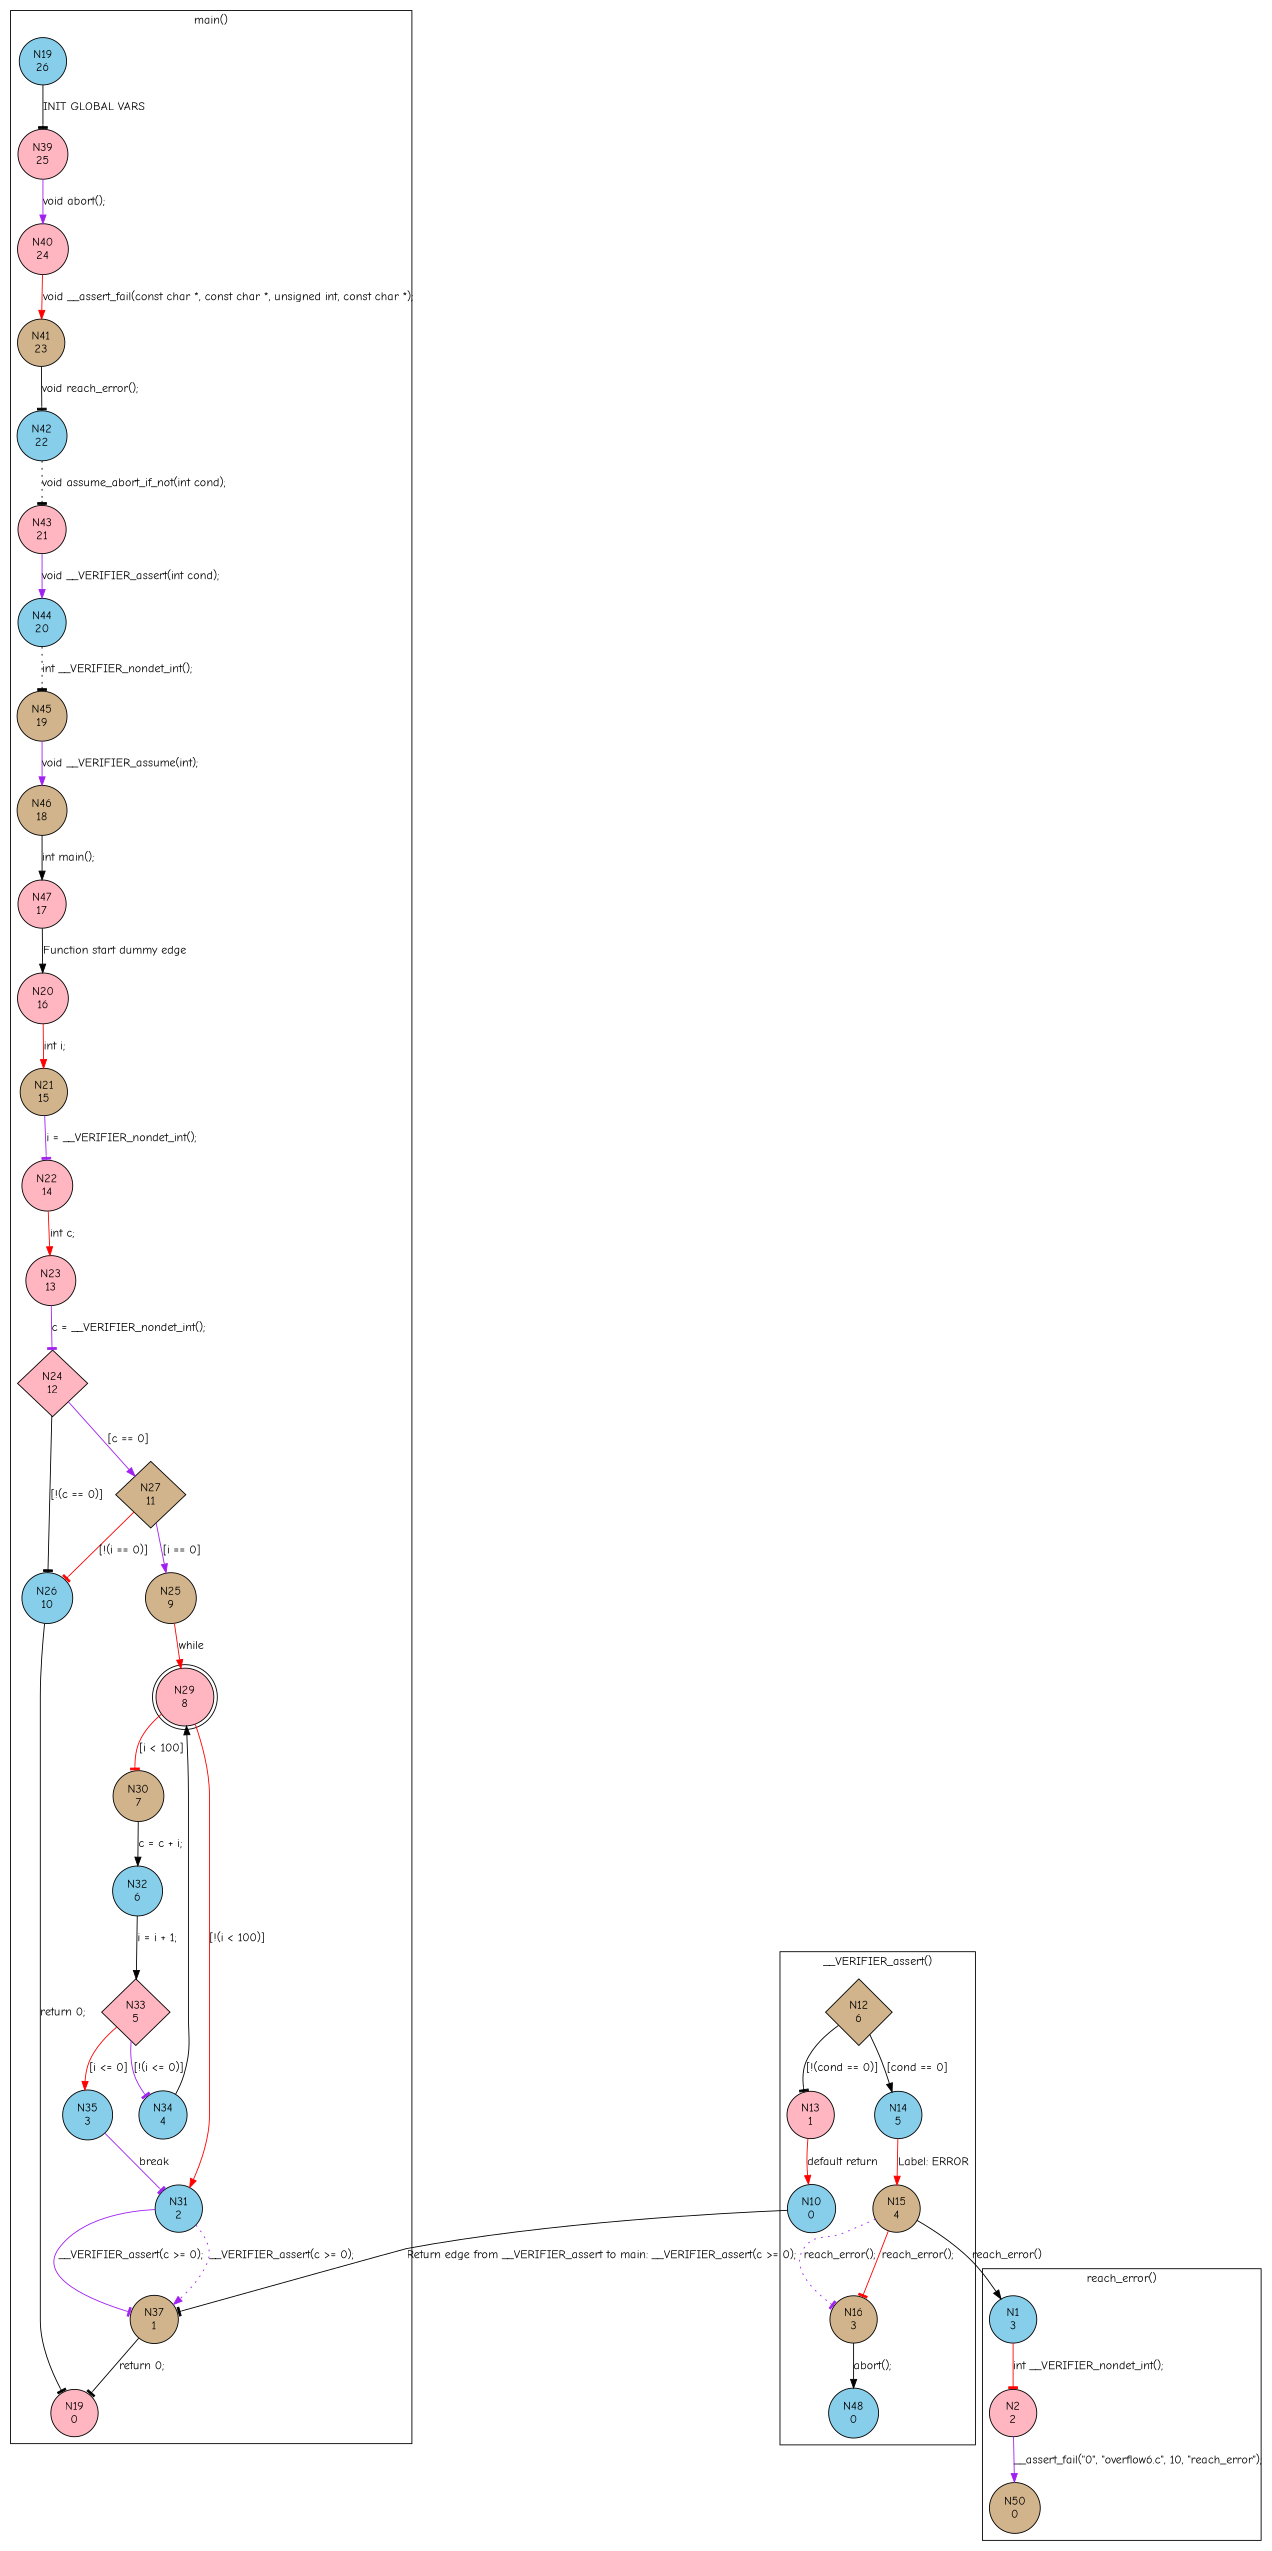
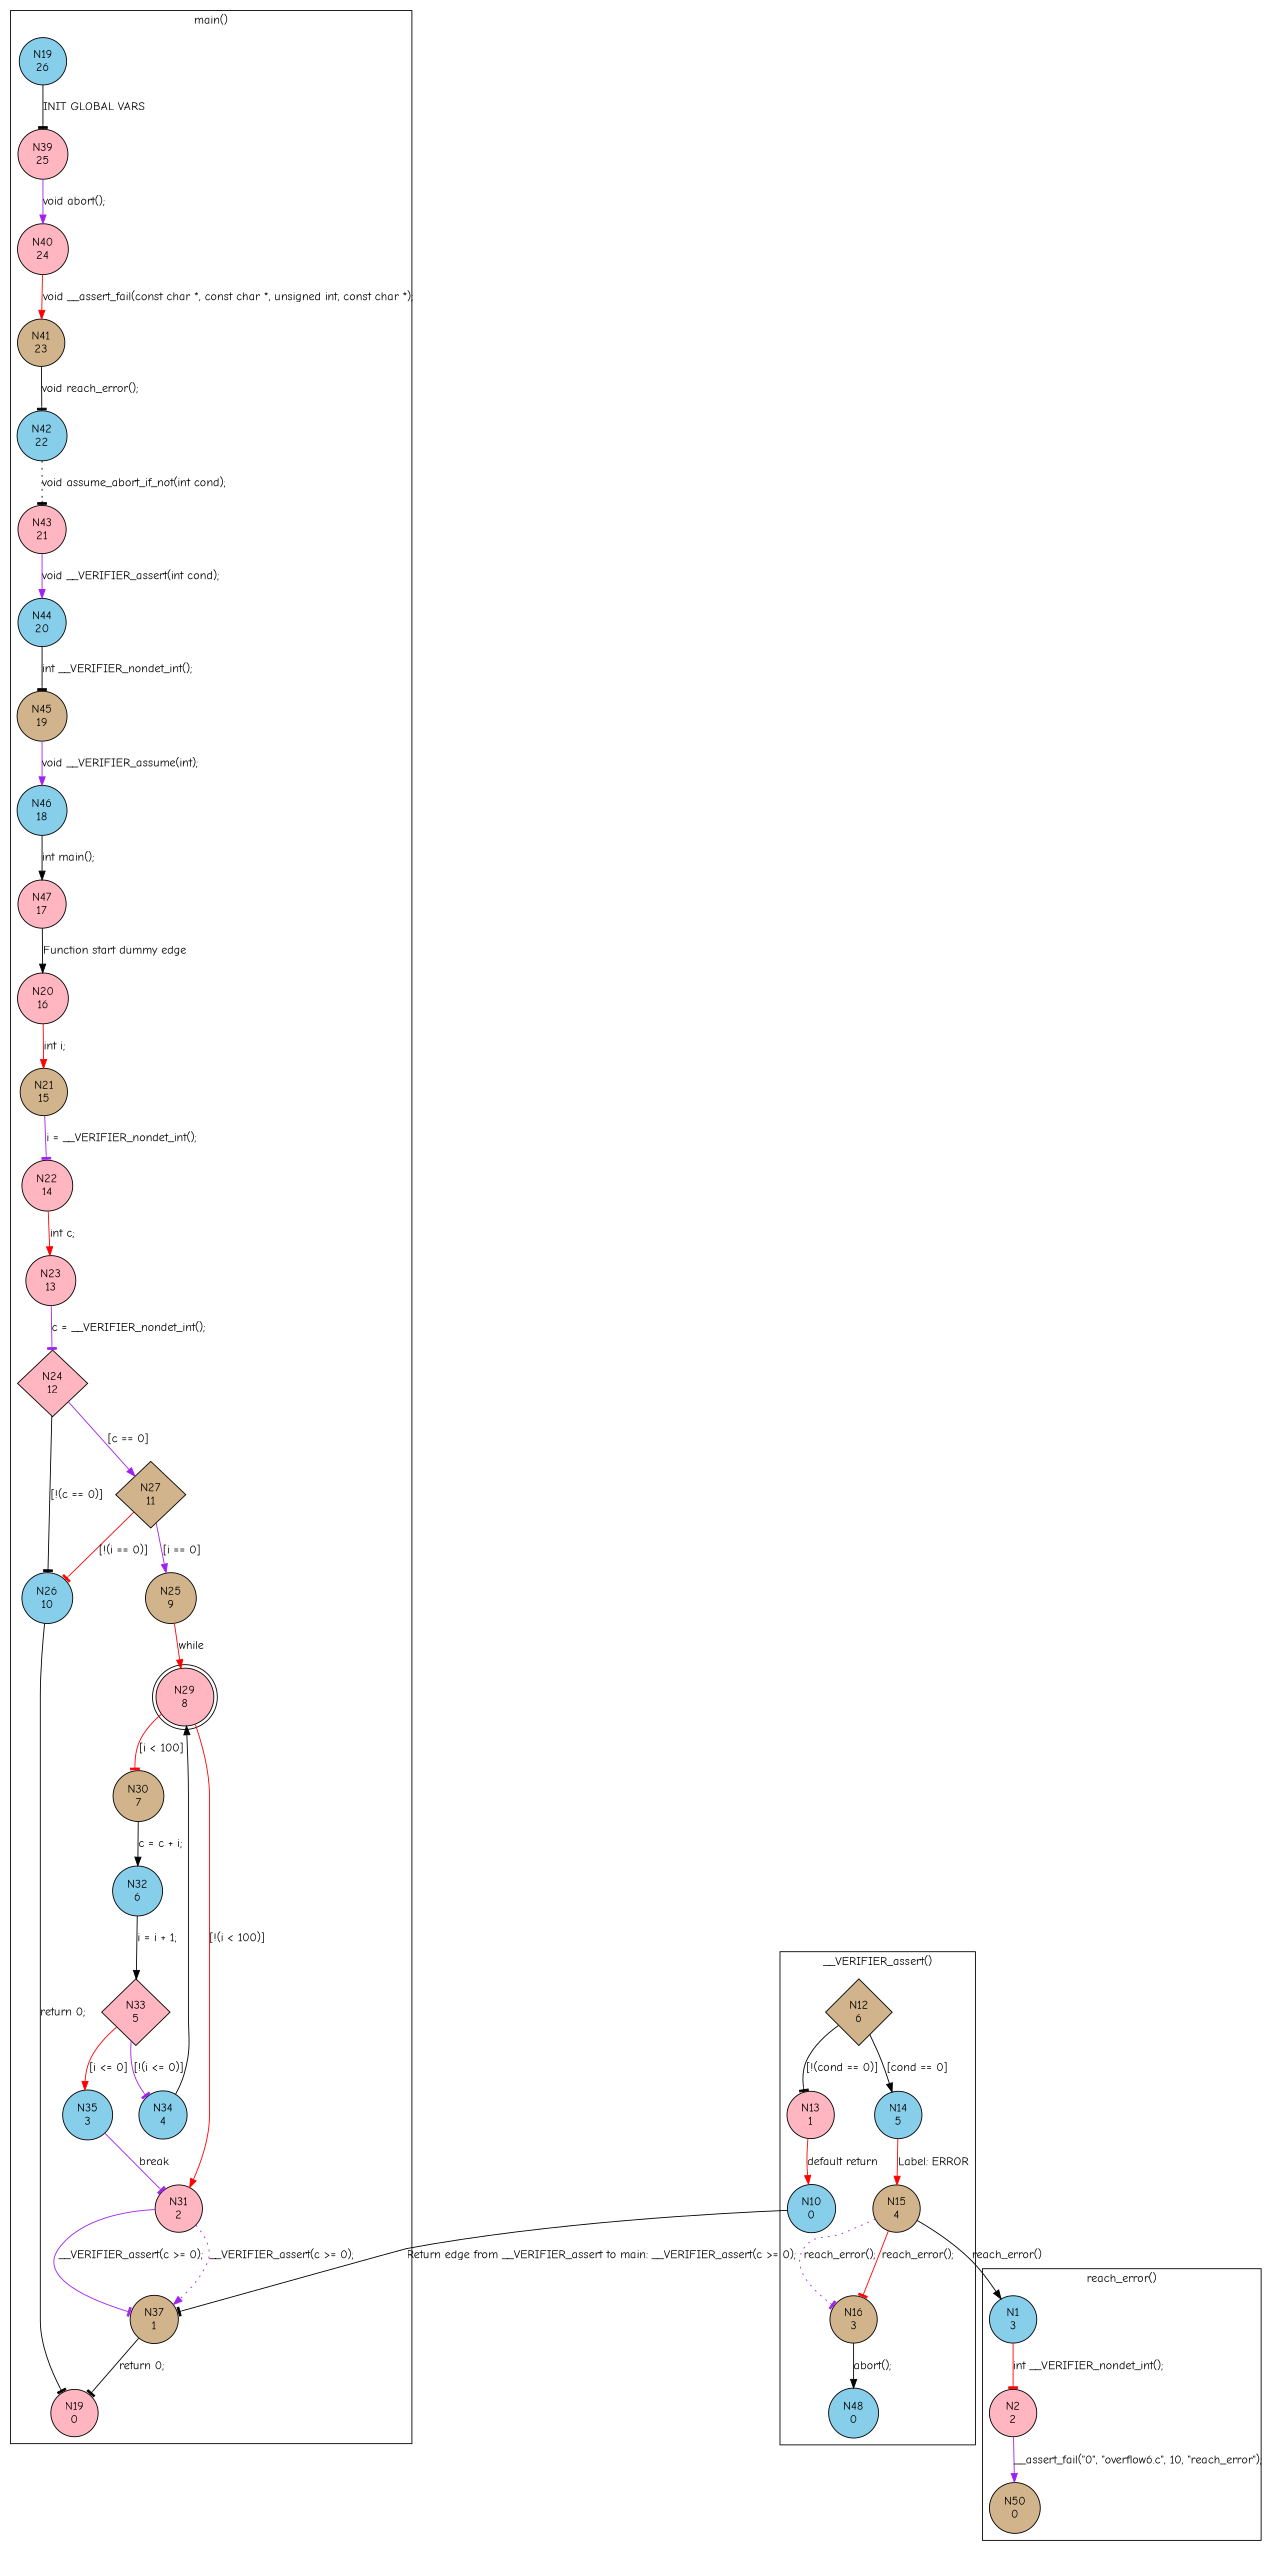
edge "N44 20" -> "N45 19": style dotted -> solid
node "N46 18": fillcolor tan -> skyblue
node "N31 2": fillcolor skyblue -> lightpink
